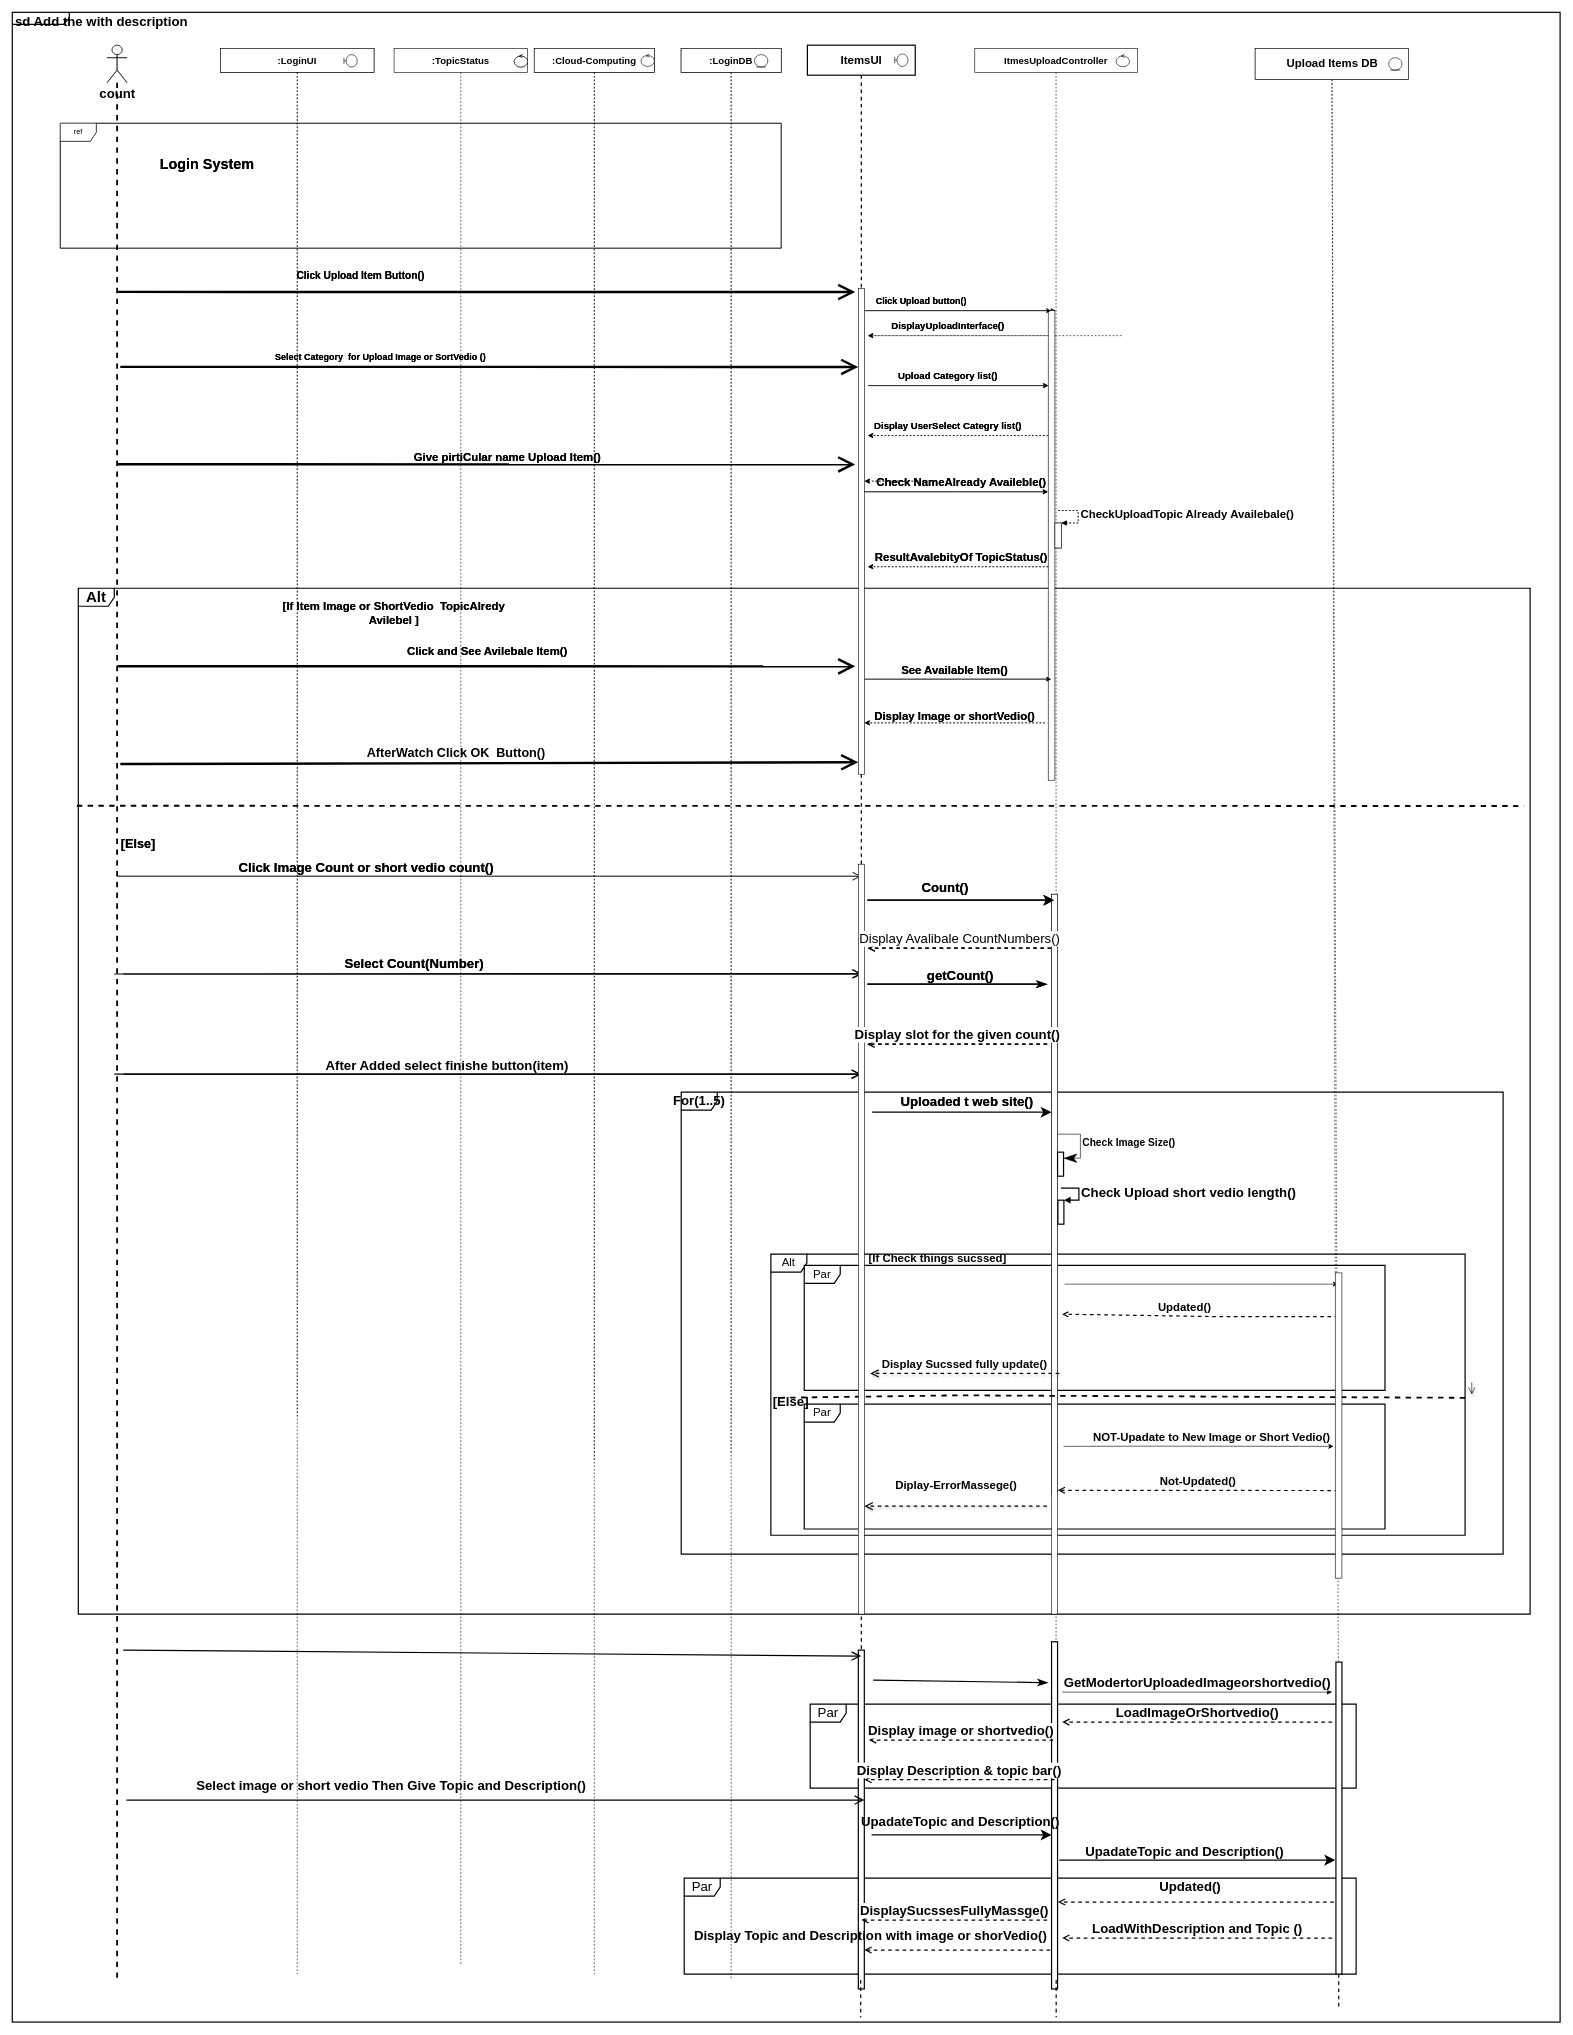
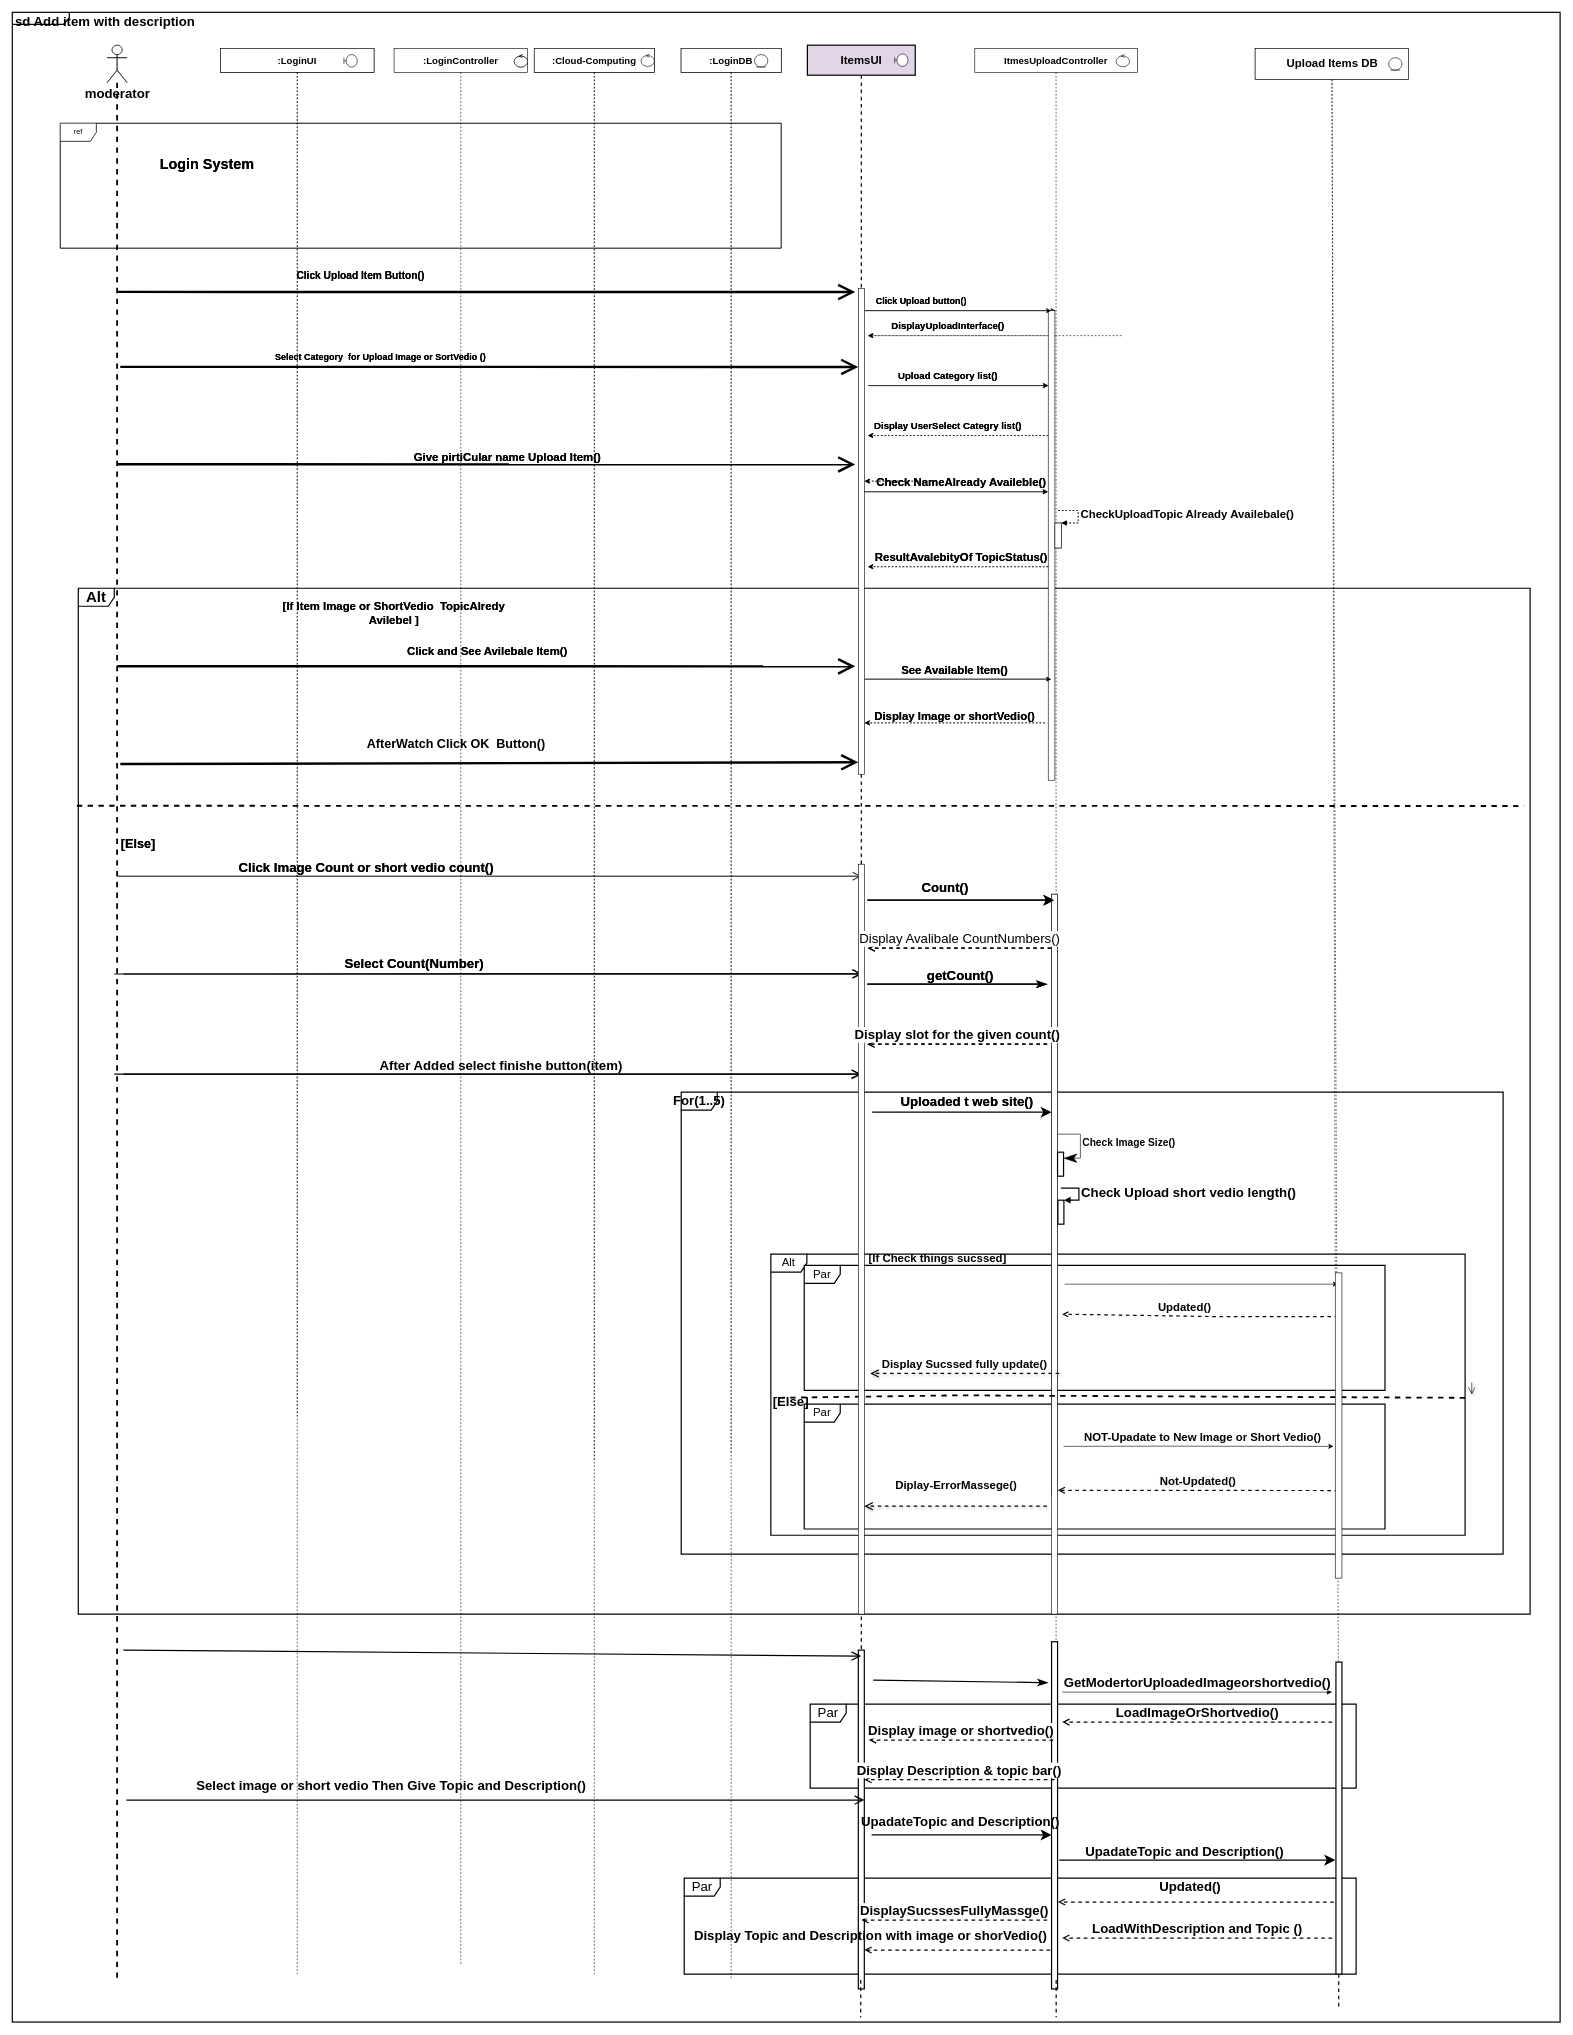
node "sd Add the with description": label "sd Add the with description" -> "sd Add item with description"
node "ItemsUI": fillcolor #ffffff -> #e1d5e7
node ":TopicStatus": label ":TopicStatus" -> ":LoginController"
node "count": label "count" -> "moderator"
node "AfterWatch Click OK Button()": moved (456, 752) -> (456, 743)
node "After Added select finishe button(item)": moved (447, 1064) -> (501, 1064)
node "NOT-Upadate to New Image or Short Vedio()": moved (1212, 1436) -> (1203, 1436)
